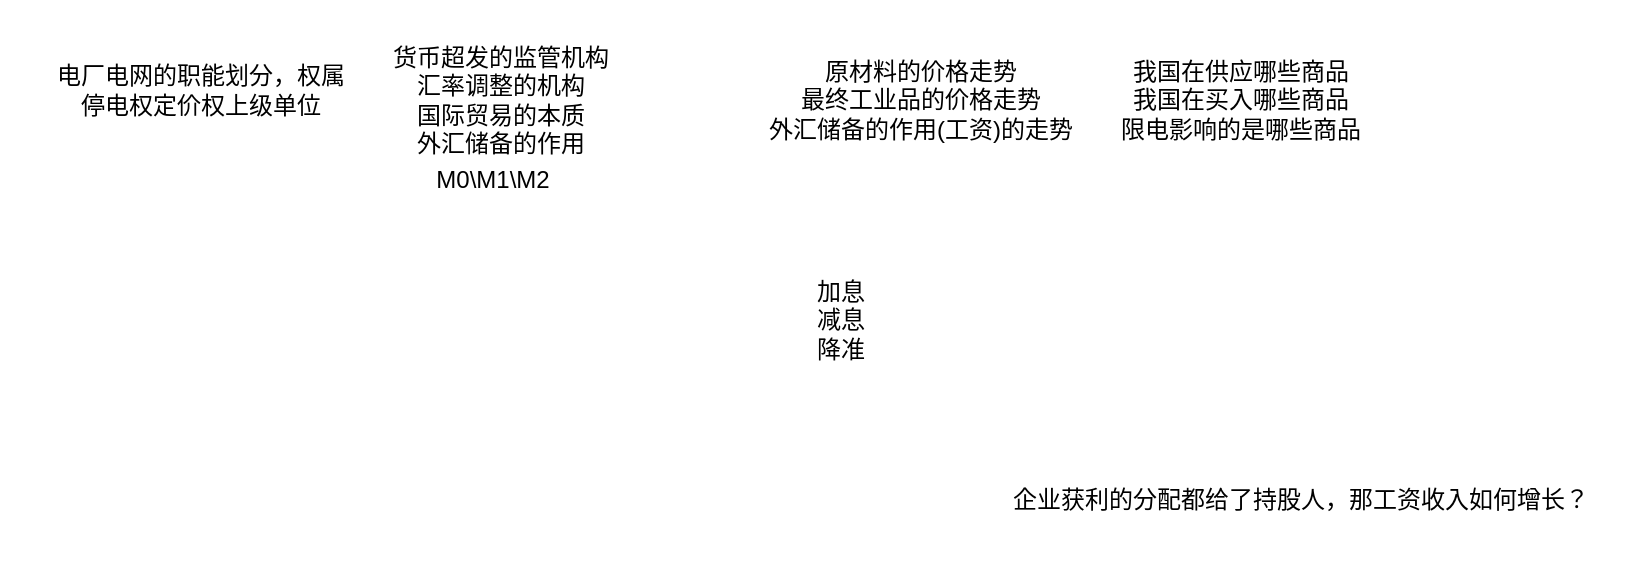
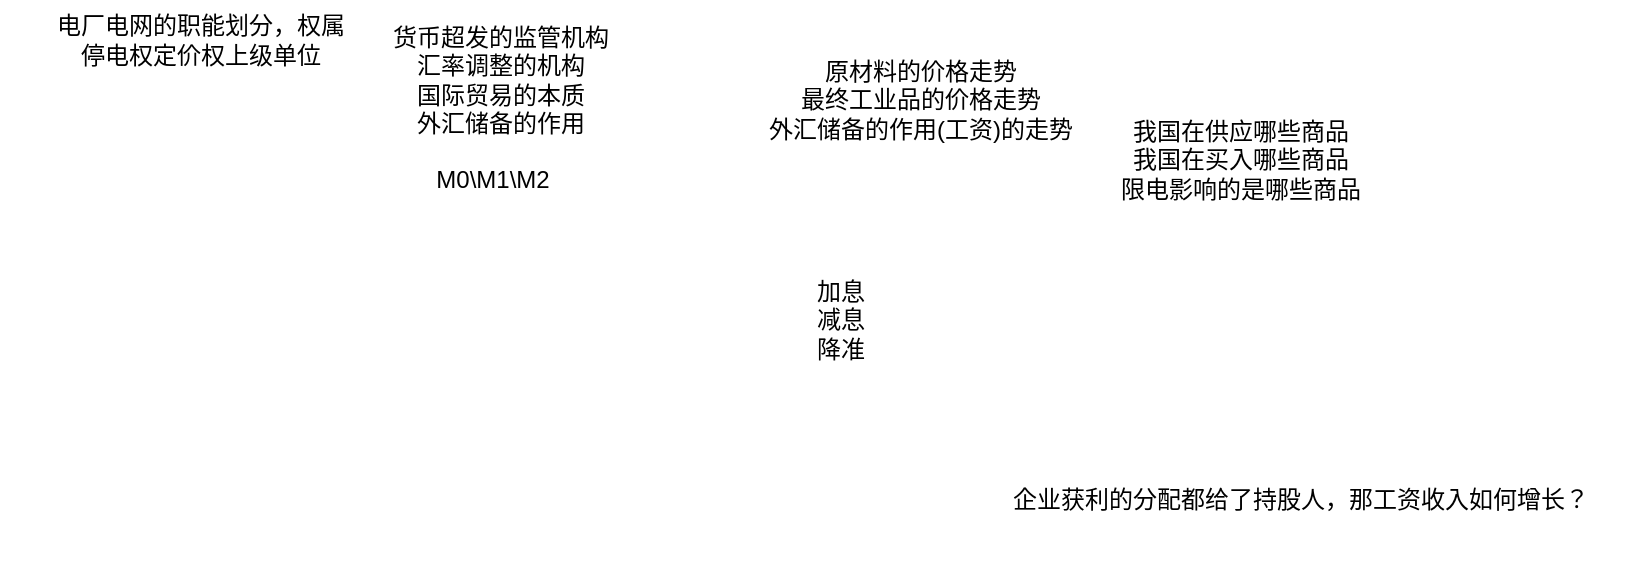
node "电厂电网的职能划分，权属 停电权定价权上级单位": moved (201, 91) -> (201, 41)
node "货币超发的监管机构 汇率调整的机构 国际贸易的本质 外汇储备的作用": moved (501, 101) -> (501, 81)
node "我国在供应哪些商品 我国在买入哪些商品 限电影响的是哪些商品": moved (1241, 101) -> (1241, 161)
